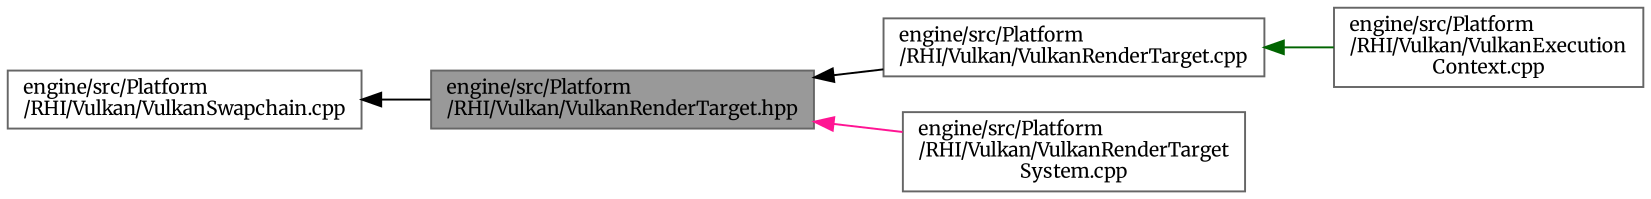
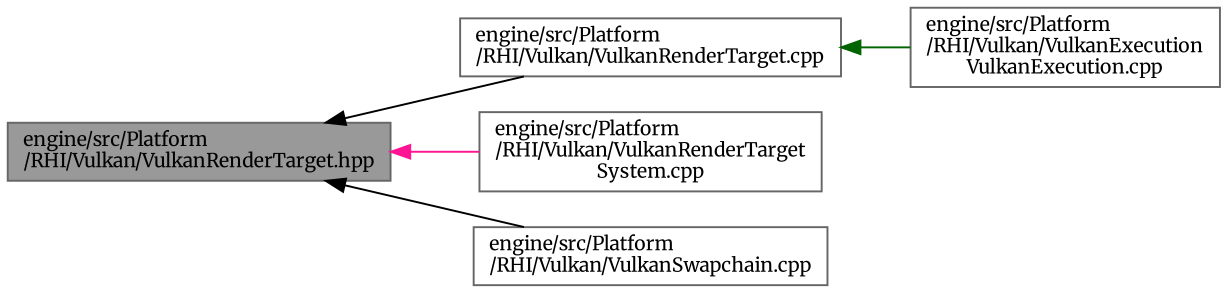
node "engine/src/Platform /RHI/Vulkan/VulkanExecution Context.cpp": label "engine/src/Platform /RHI/Vulkan/VulkanExecution Context.cpp" -> "engine/src/Platform /RHI/Vulkan/VulkanExecution VulkanExecution.cpp"
edge "engine/src/Platform /RHI/Vulkan/VulkanRenderTarget.hpp" -> "engine/src/Platform /RHI/Vulkan/VulkanSwapchain.cpp": reversed
